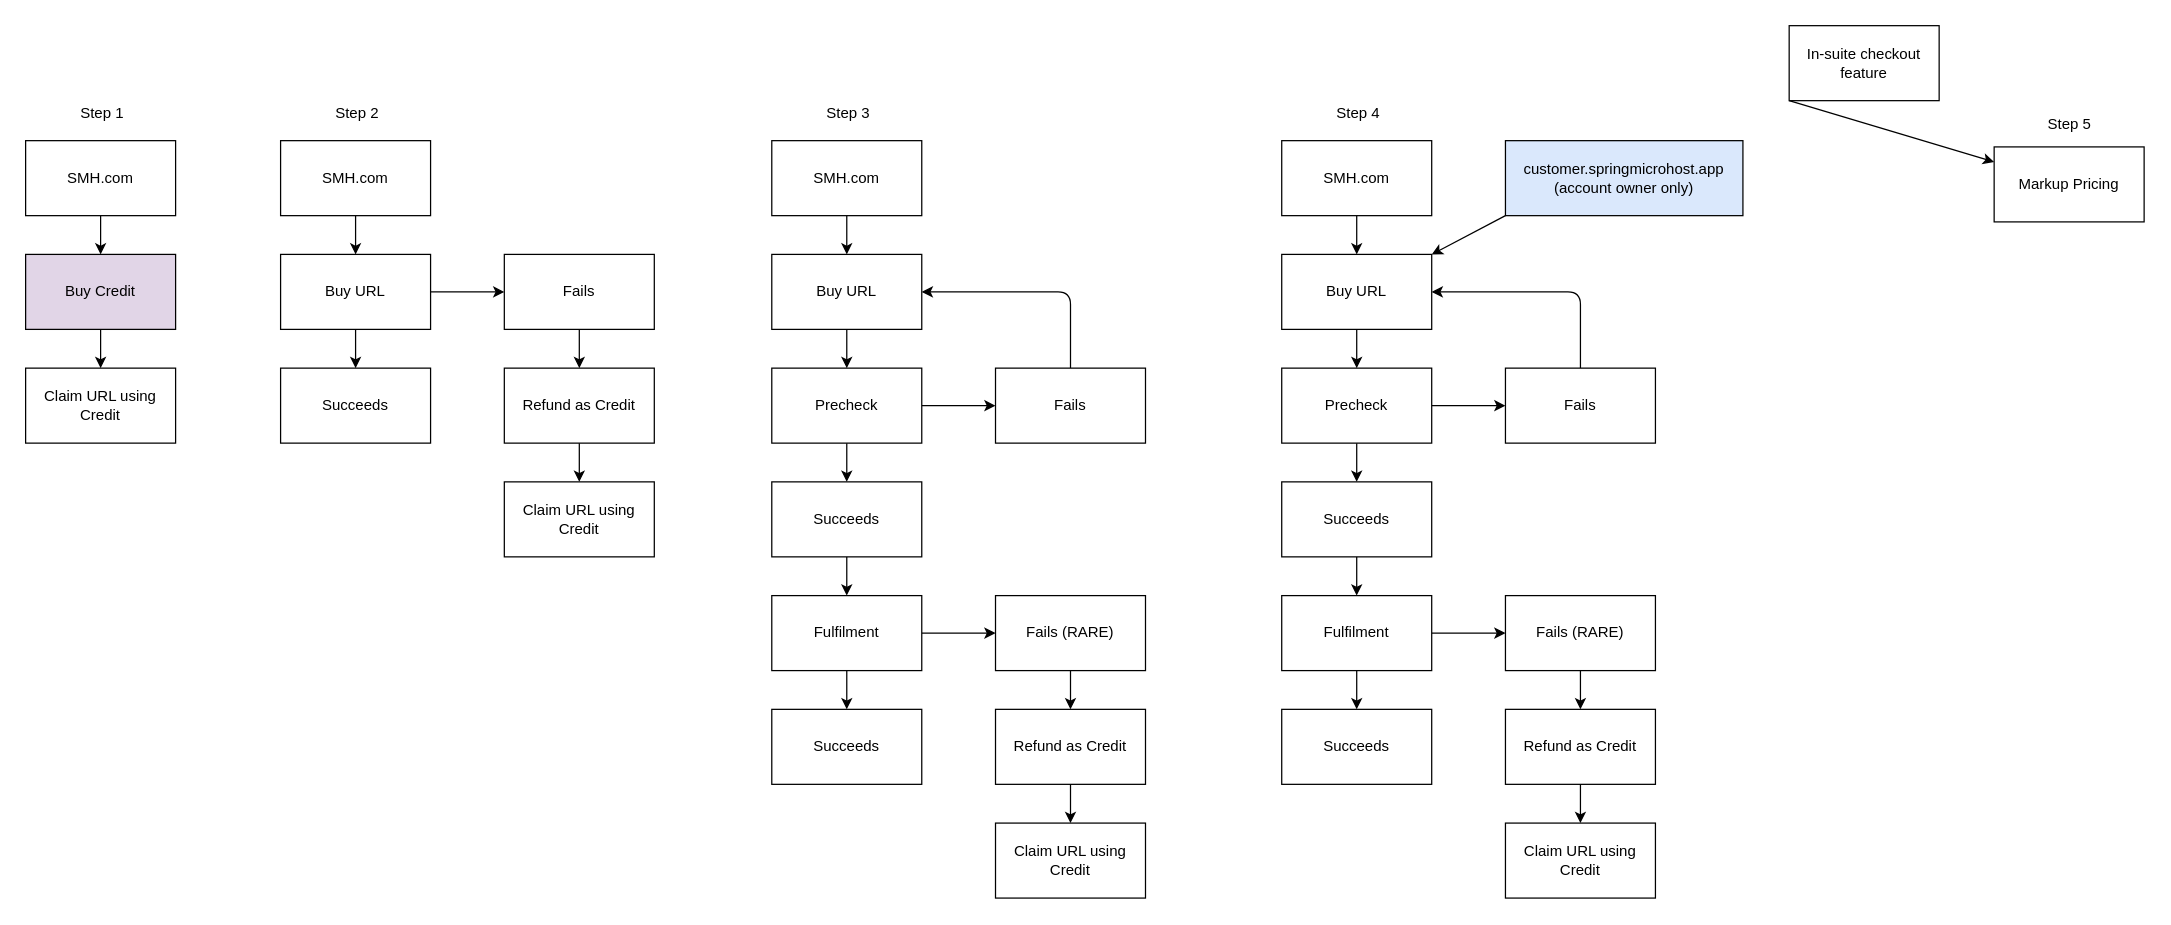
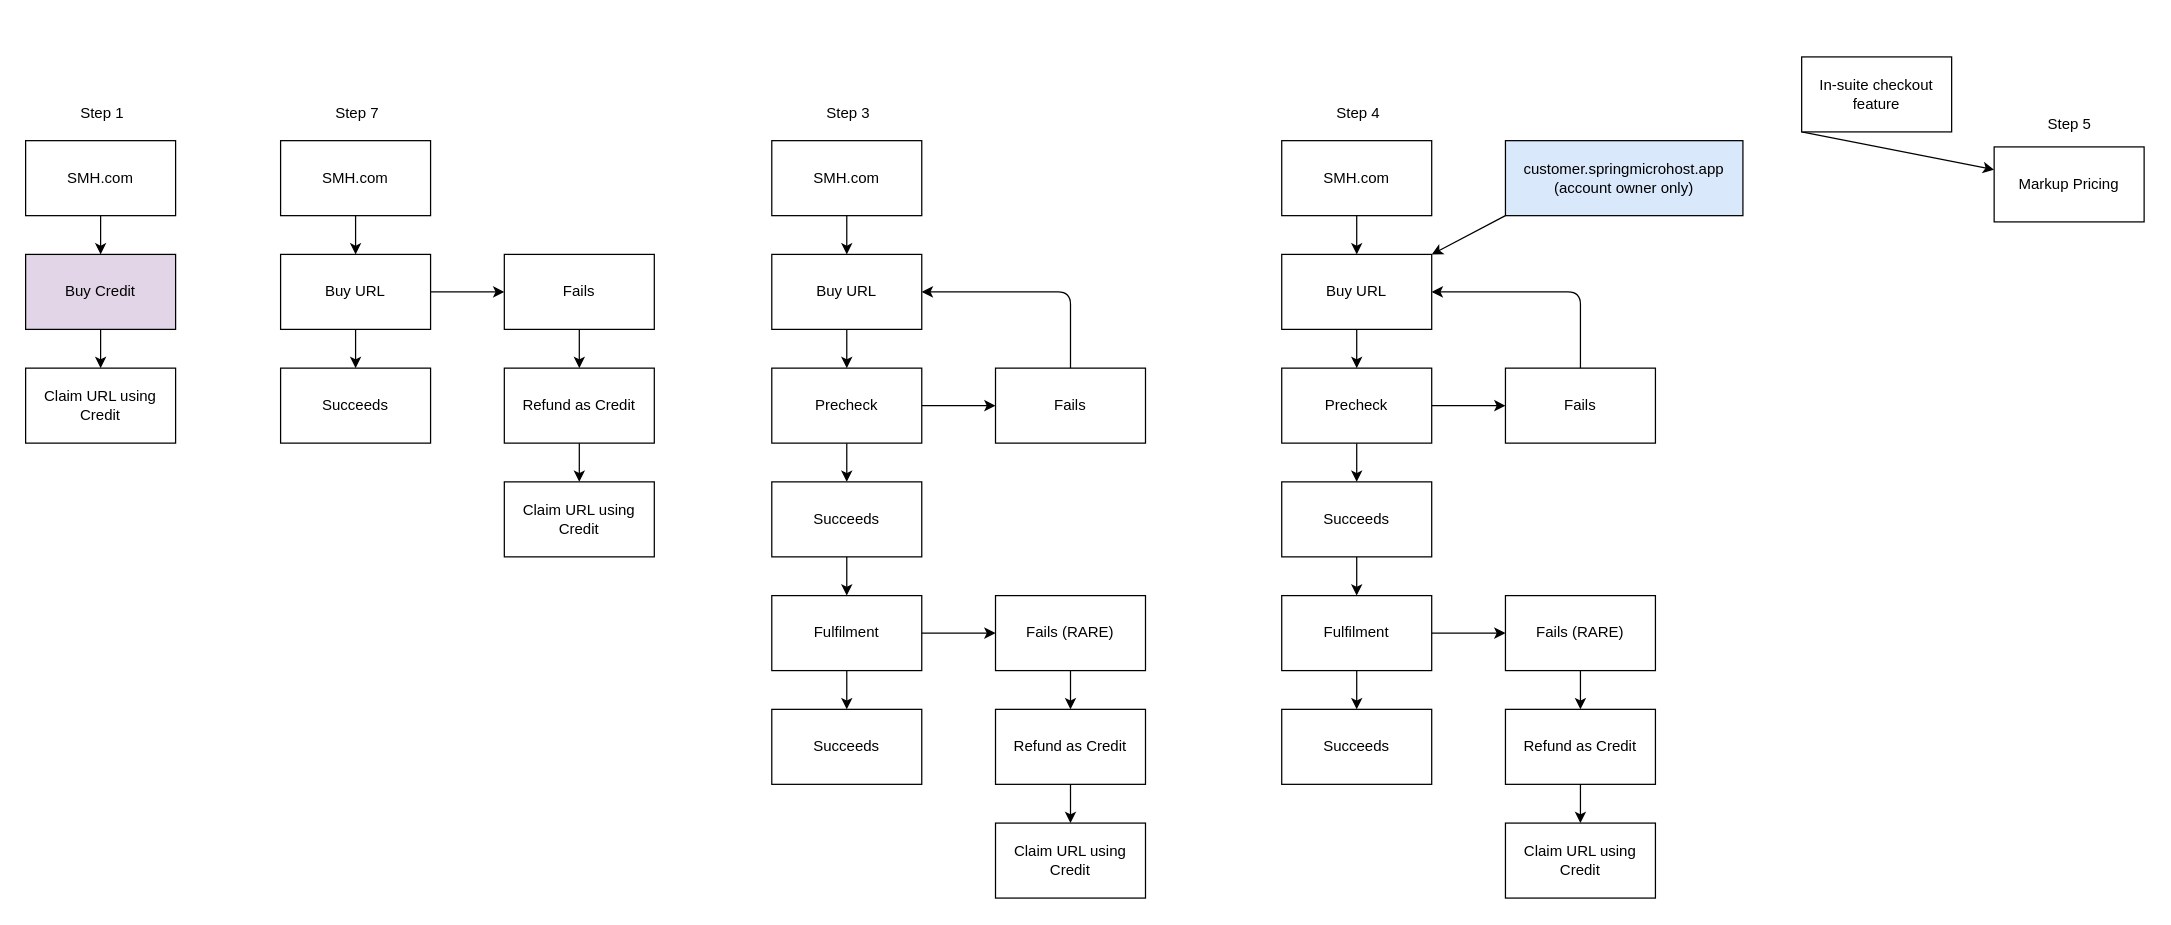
node "In-suite checkout feature": moved (1864, 63) -> (1877, 94)
node "Step 2": label "Step 2" -> "Step 7"
